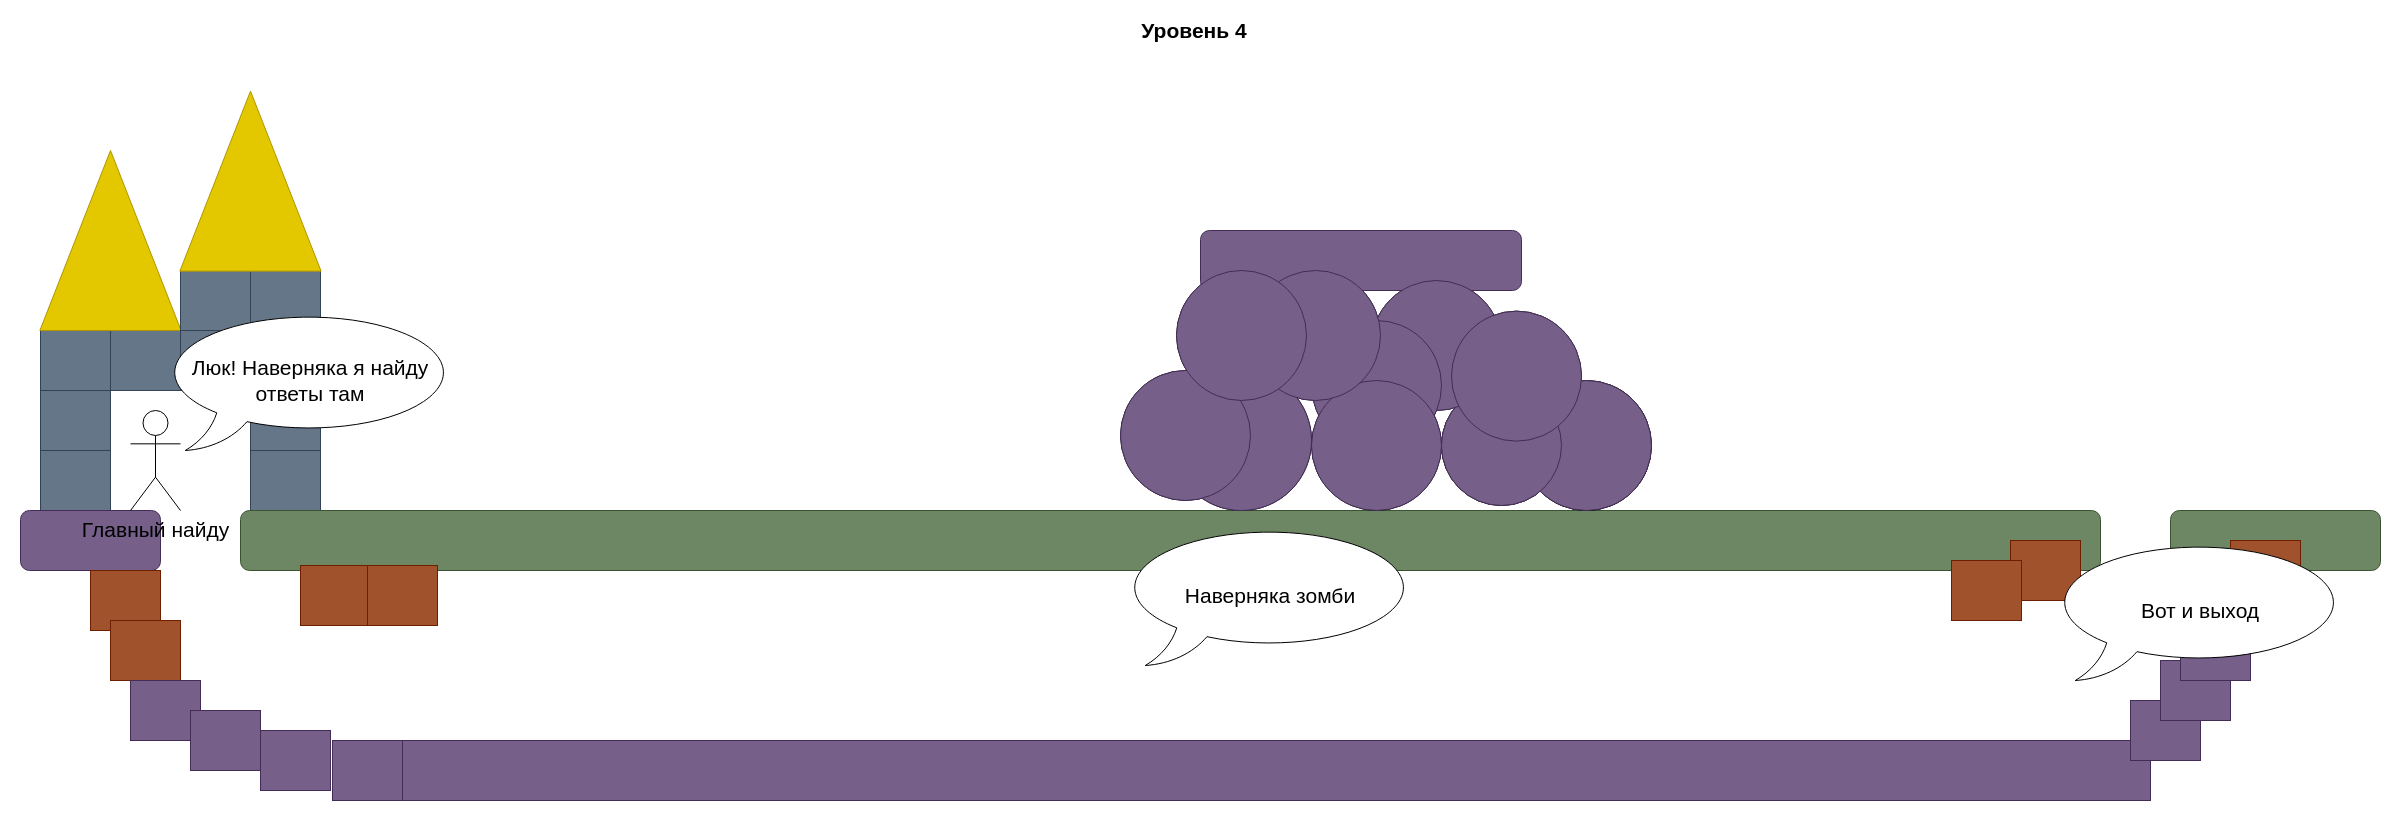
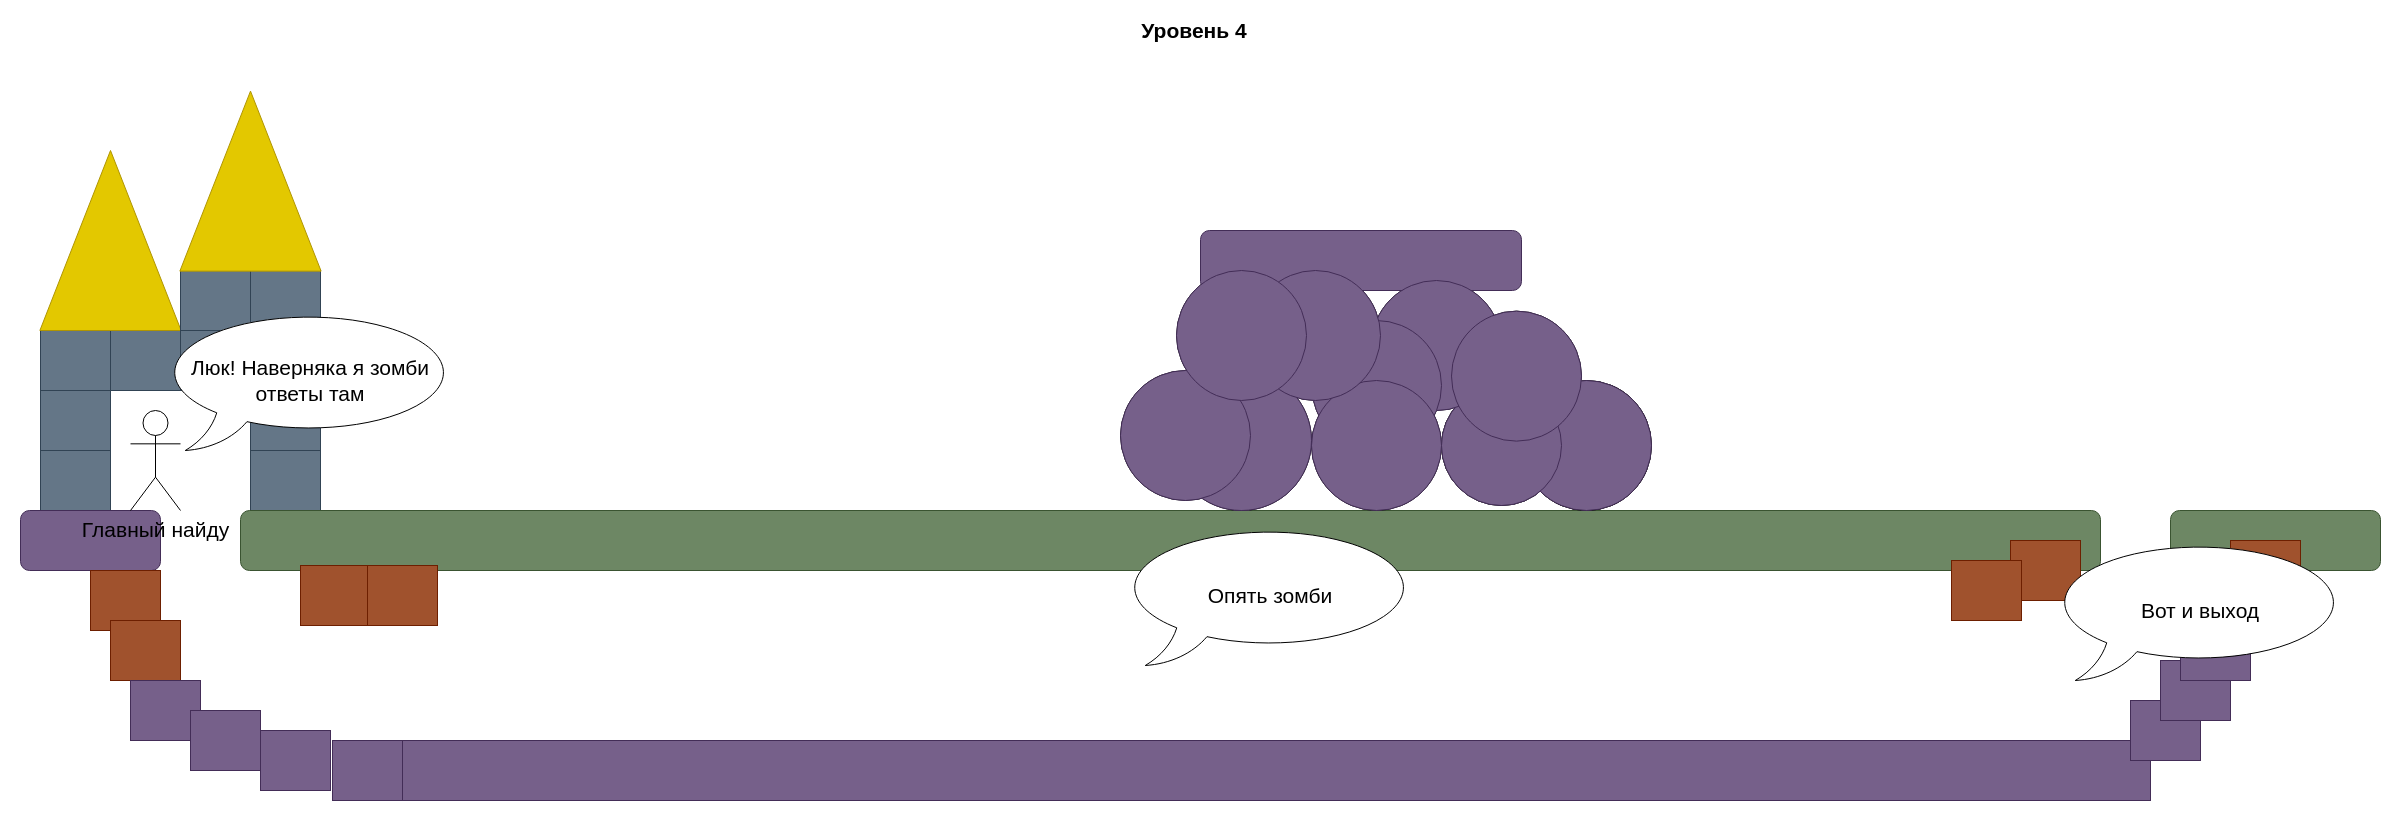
node "Люк! Наверняка я найду ответы там": label "Люк! Наверняка я найду ответы там" -> "Люк! Наверняка я зомби ответы там"
node "Наверняка зомби": label "Наверняка зомби" -> "Опять зомби"
